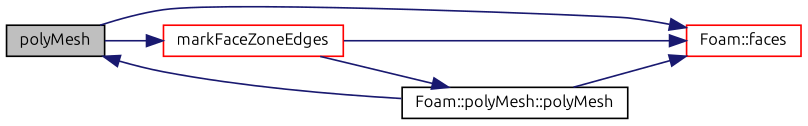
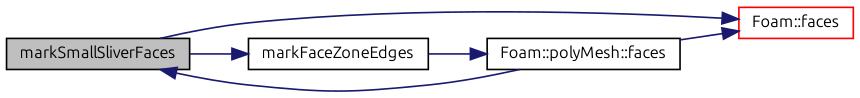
node "polyMesh": label "polyMesh" -> "markSmallSliverFaces"
node "markFaceZoneEdges": color red -> black
edge "markFaceZoneEdges" -> "Foam::faces": removed
node "Foam::polyMesh::polyMesh": label "Foam::polyMesh::polyMesh" -> "Foam::polyMesh::faces"
